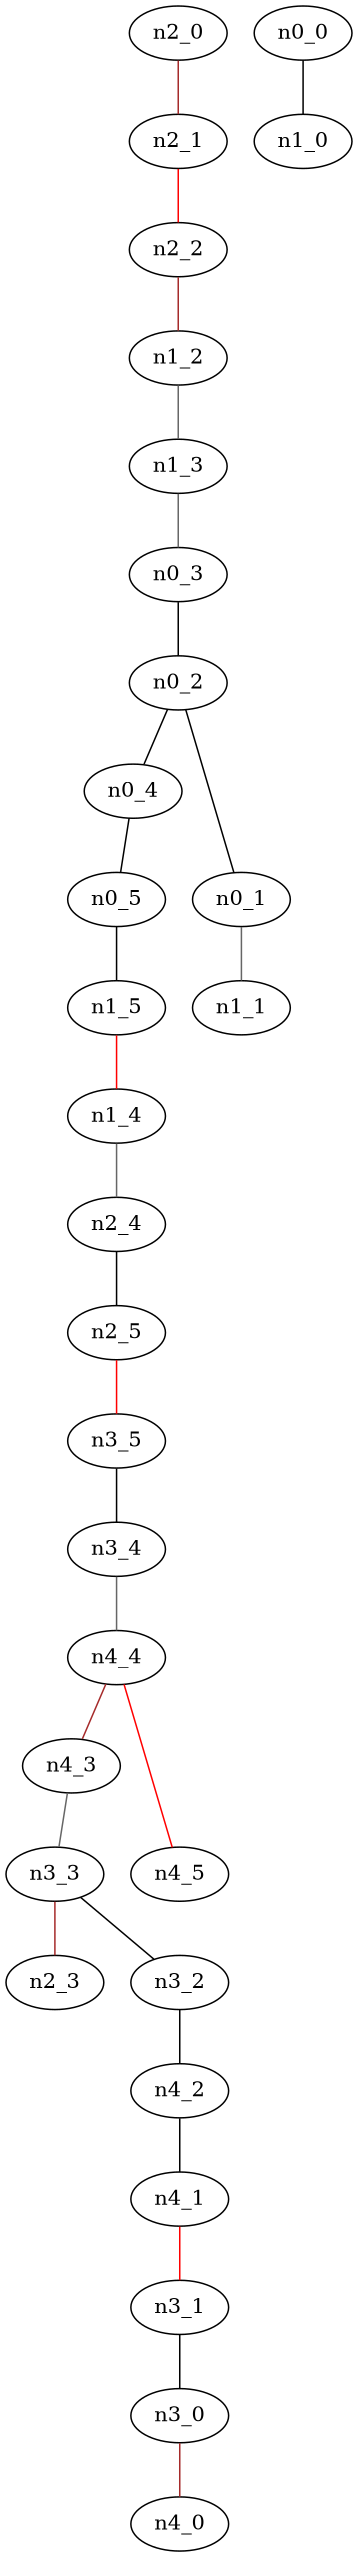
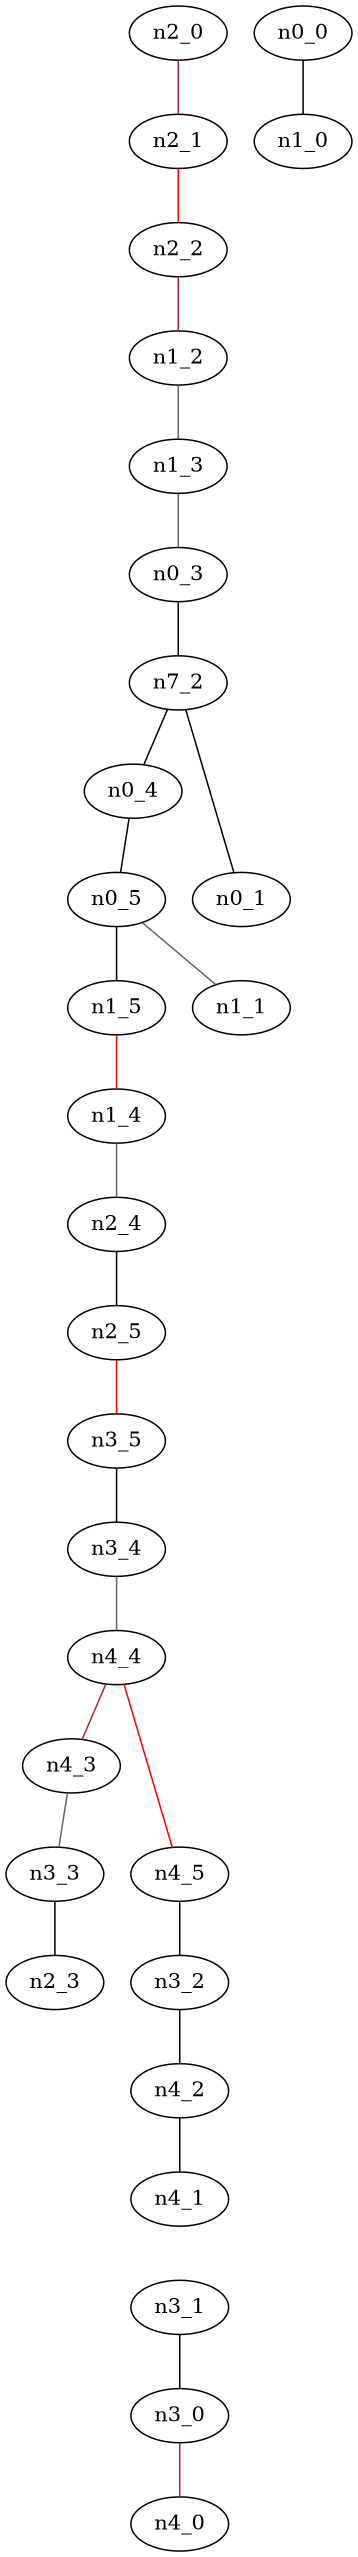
node "n0_2": label "n0_2" -> "n7_2"
edge "n0_1" -- "n1_1": now "n0_5" -- "n1_1"
edge "n3_3" -- "n2_3": color brown -> black
edge "n3_3" -- "n3_2": now "n4_5" -- "n3_2"
edge "n4_1" -- "n3_1": removed
